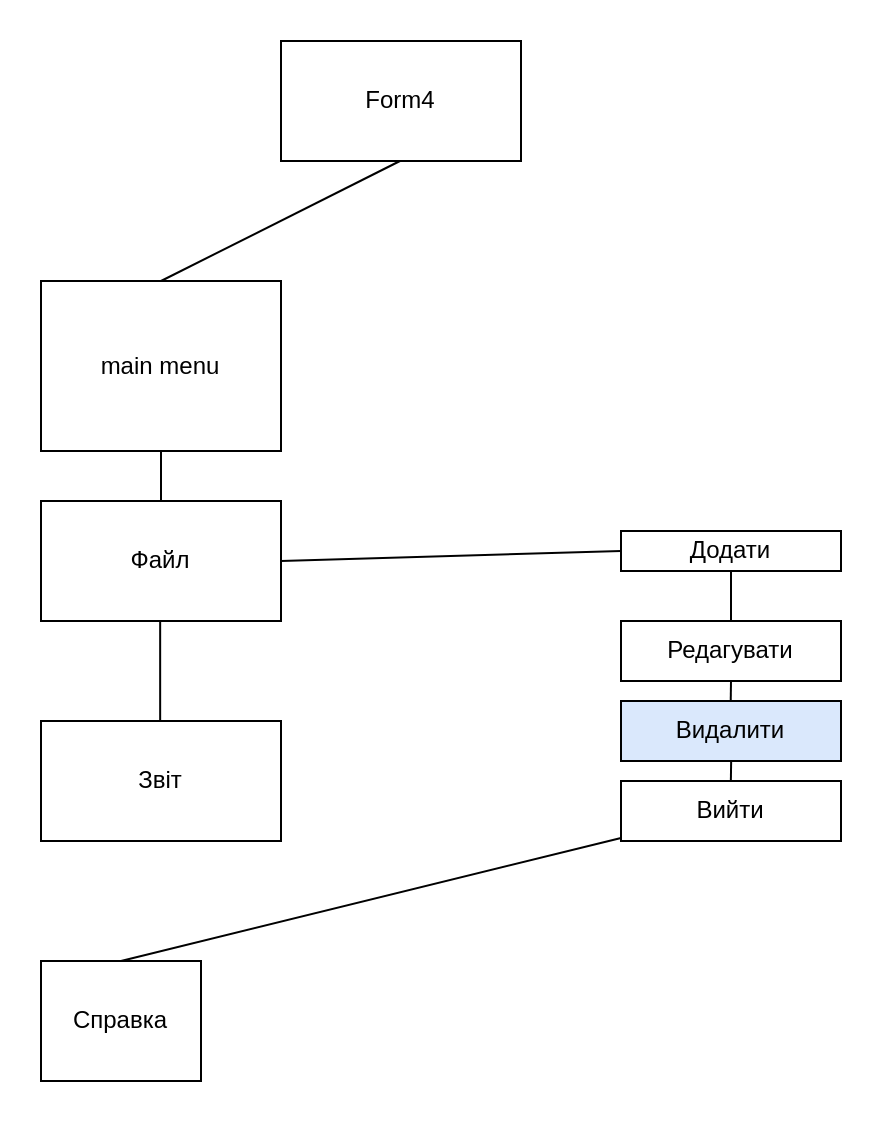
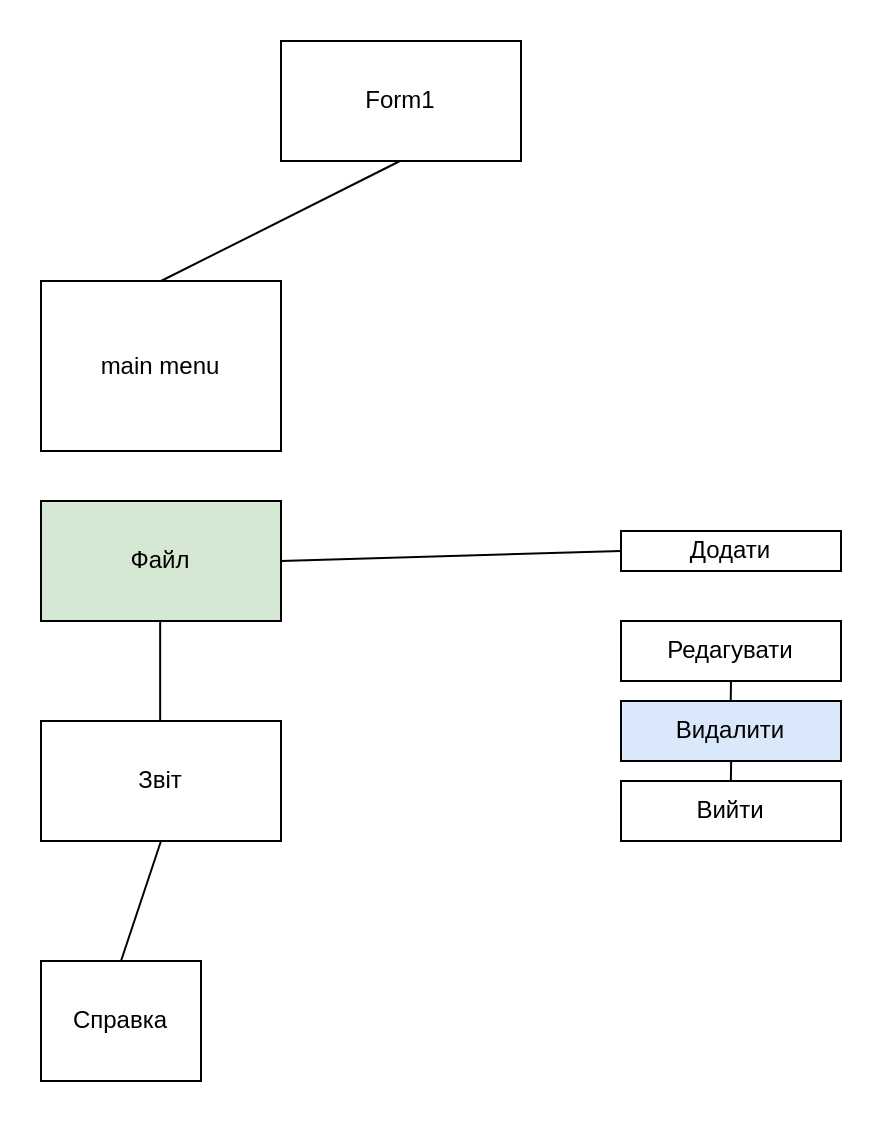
node "Form4": label "Form4" -> "Form1"
edge "main menu" -- "Файл": removed
node "Файл": fillcolor #ffffff -> #d5e8d4
edge "Додати" -- "Редагувати": removed
edge "Вийти" -- "Справка": now "Звіт" -- "Справка"
